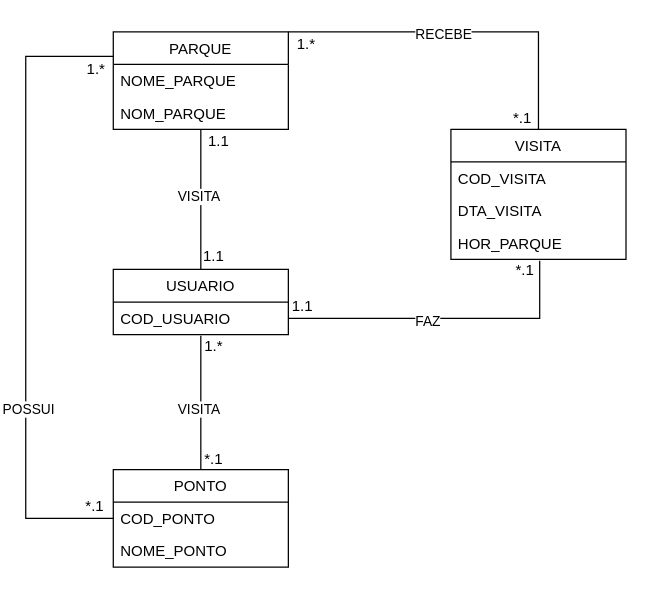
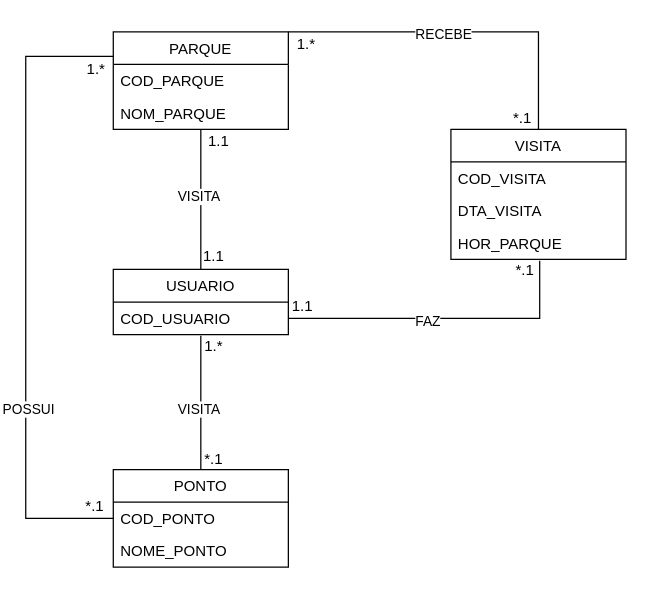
node "NOME_PARQUE": label "NOME_PARQUE" -> "COD_PARQUE"
